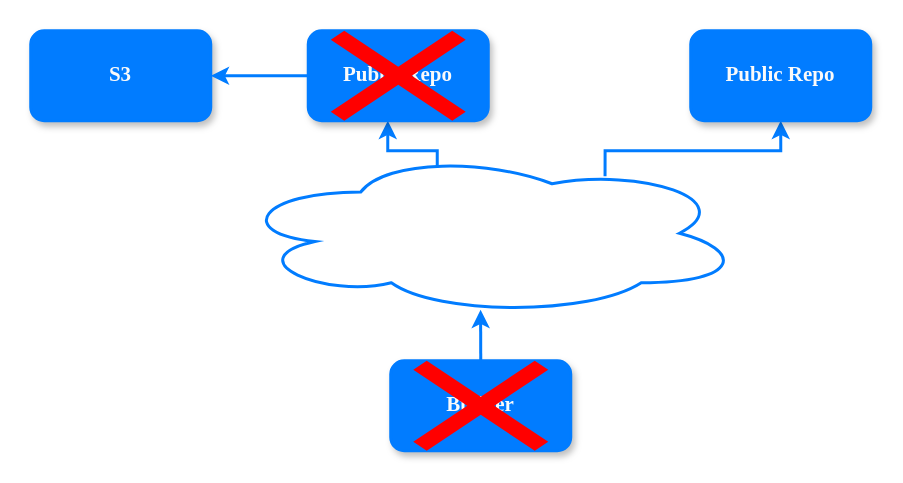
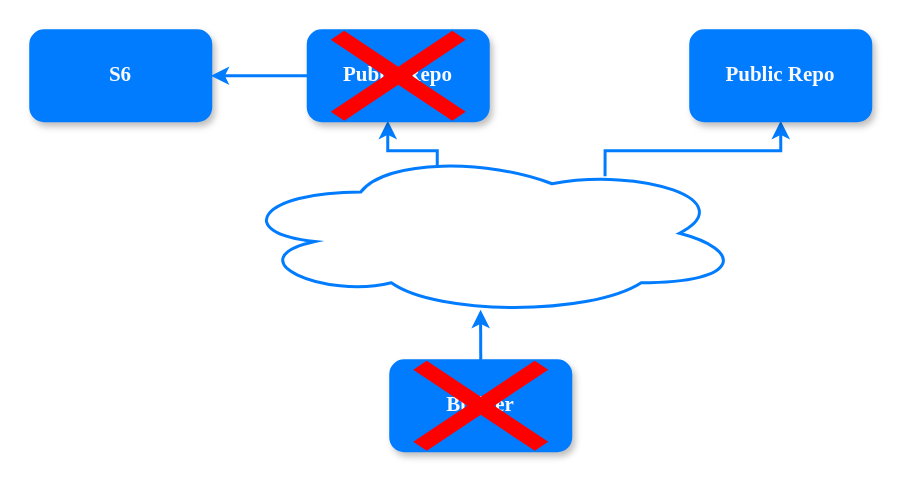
node "S3": label "S3" -> "S6"
